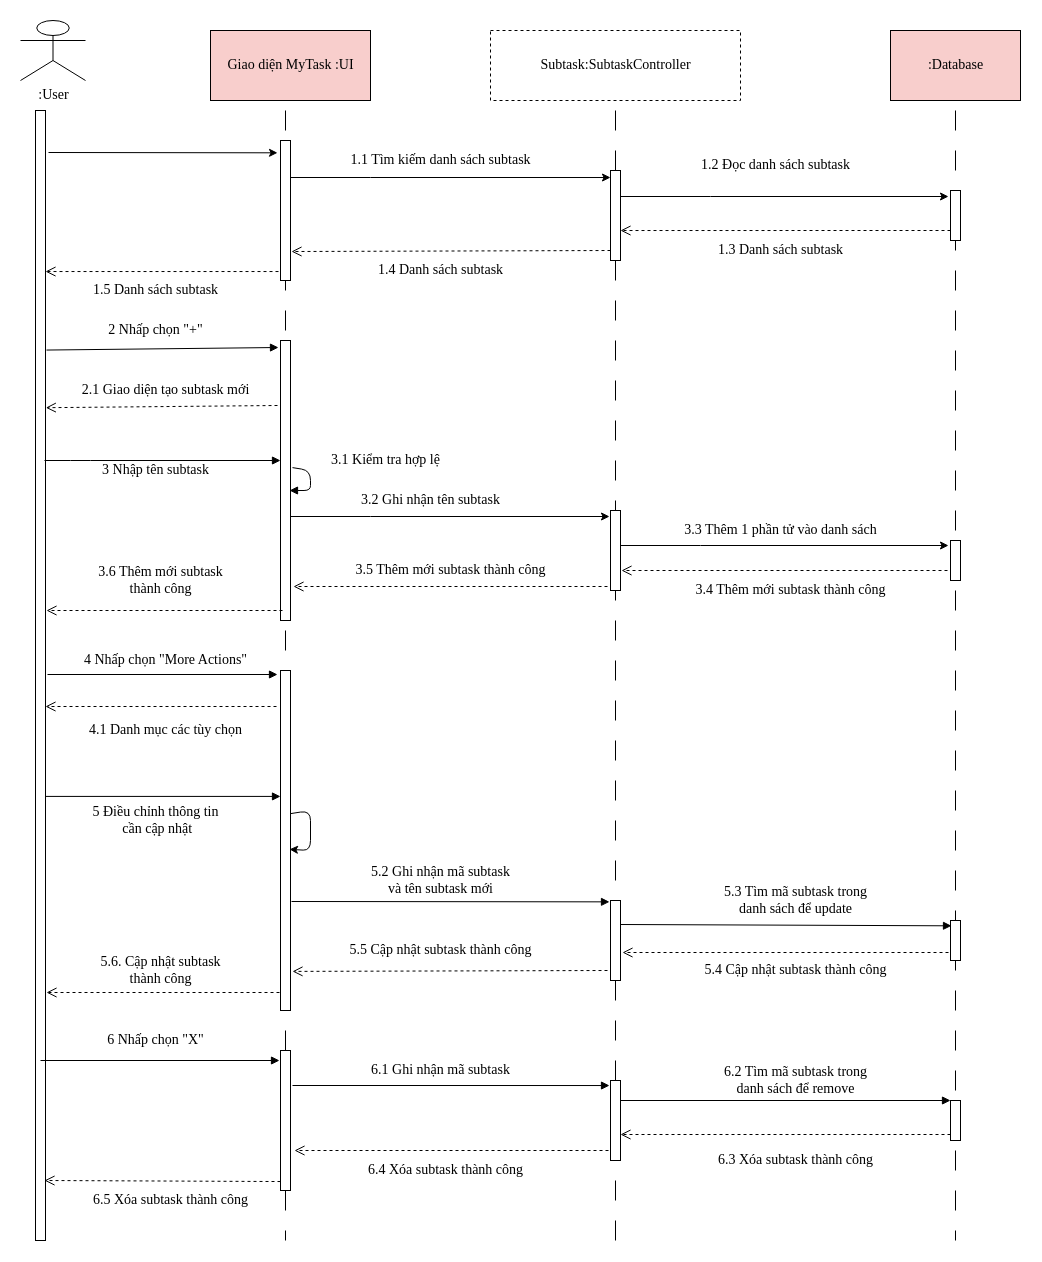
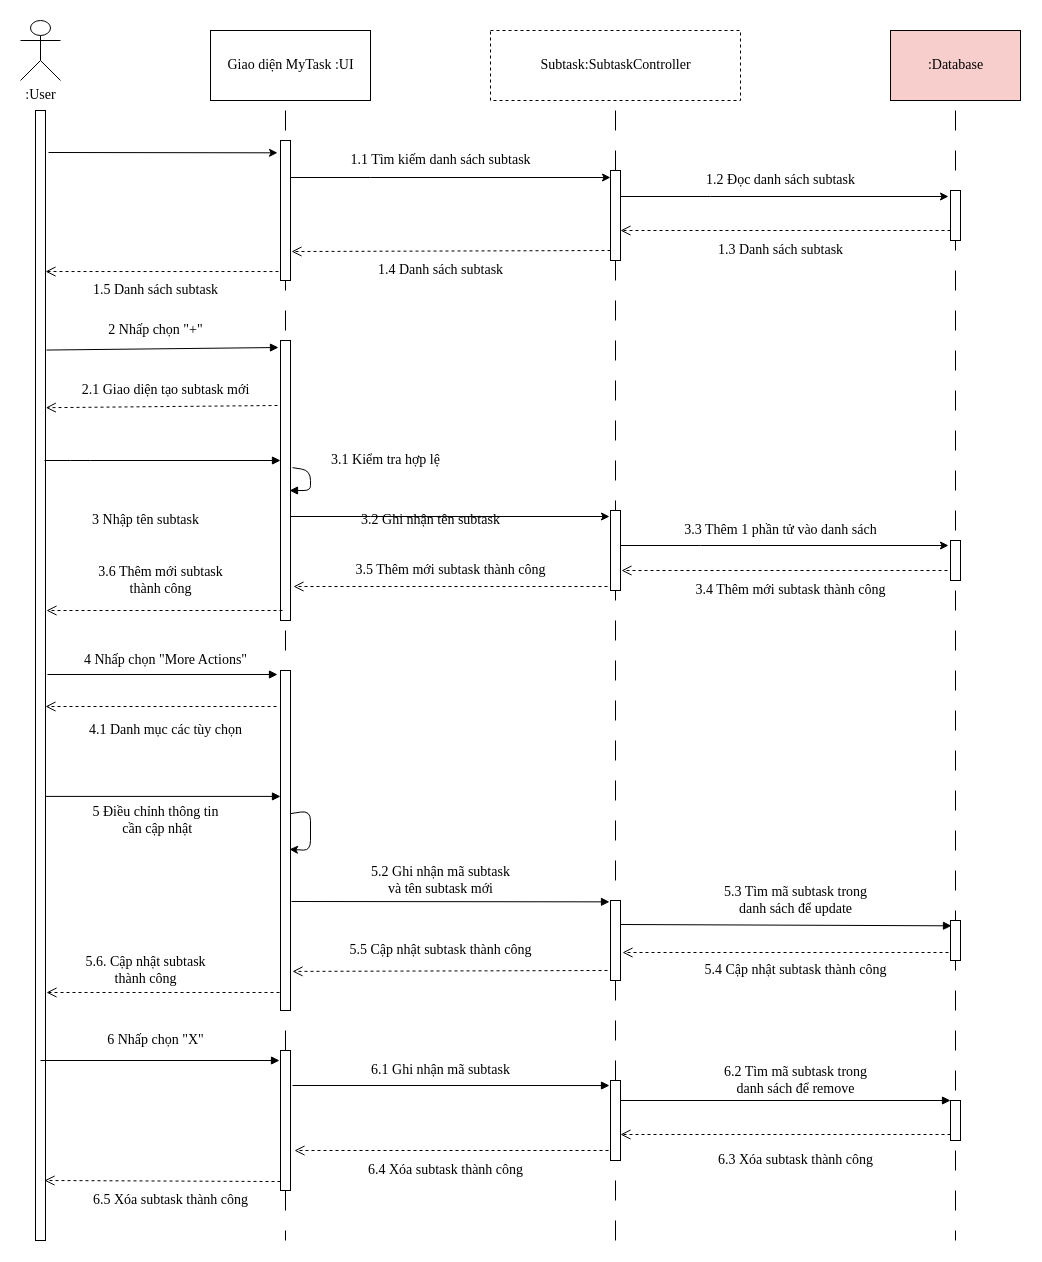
node ":User": size 65x60 -> 40x60
node "Giao diện MyTask :UI": fillcolor #f8cecc -> #ffffff
node "1.2 Đọc danh sách subtask": moved (776, 166) -> (781, 181)
node "3 Nhập tên subtask": moved (156, 471) -> (146, 521)
node "3.2 Ghi nhận tên subtask": moved (431, 501) -> (431, 521)
node "5.6. Cập nhật subtask thành công": moved (161, 971) -> (146, 971)
